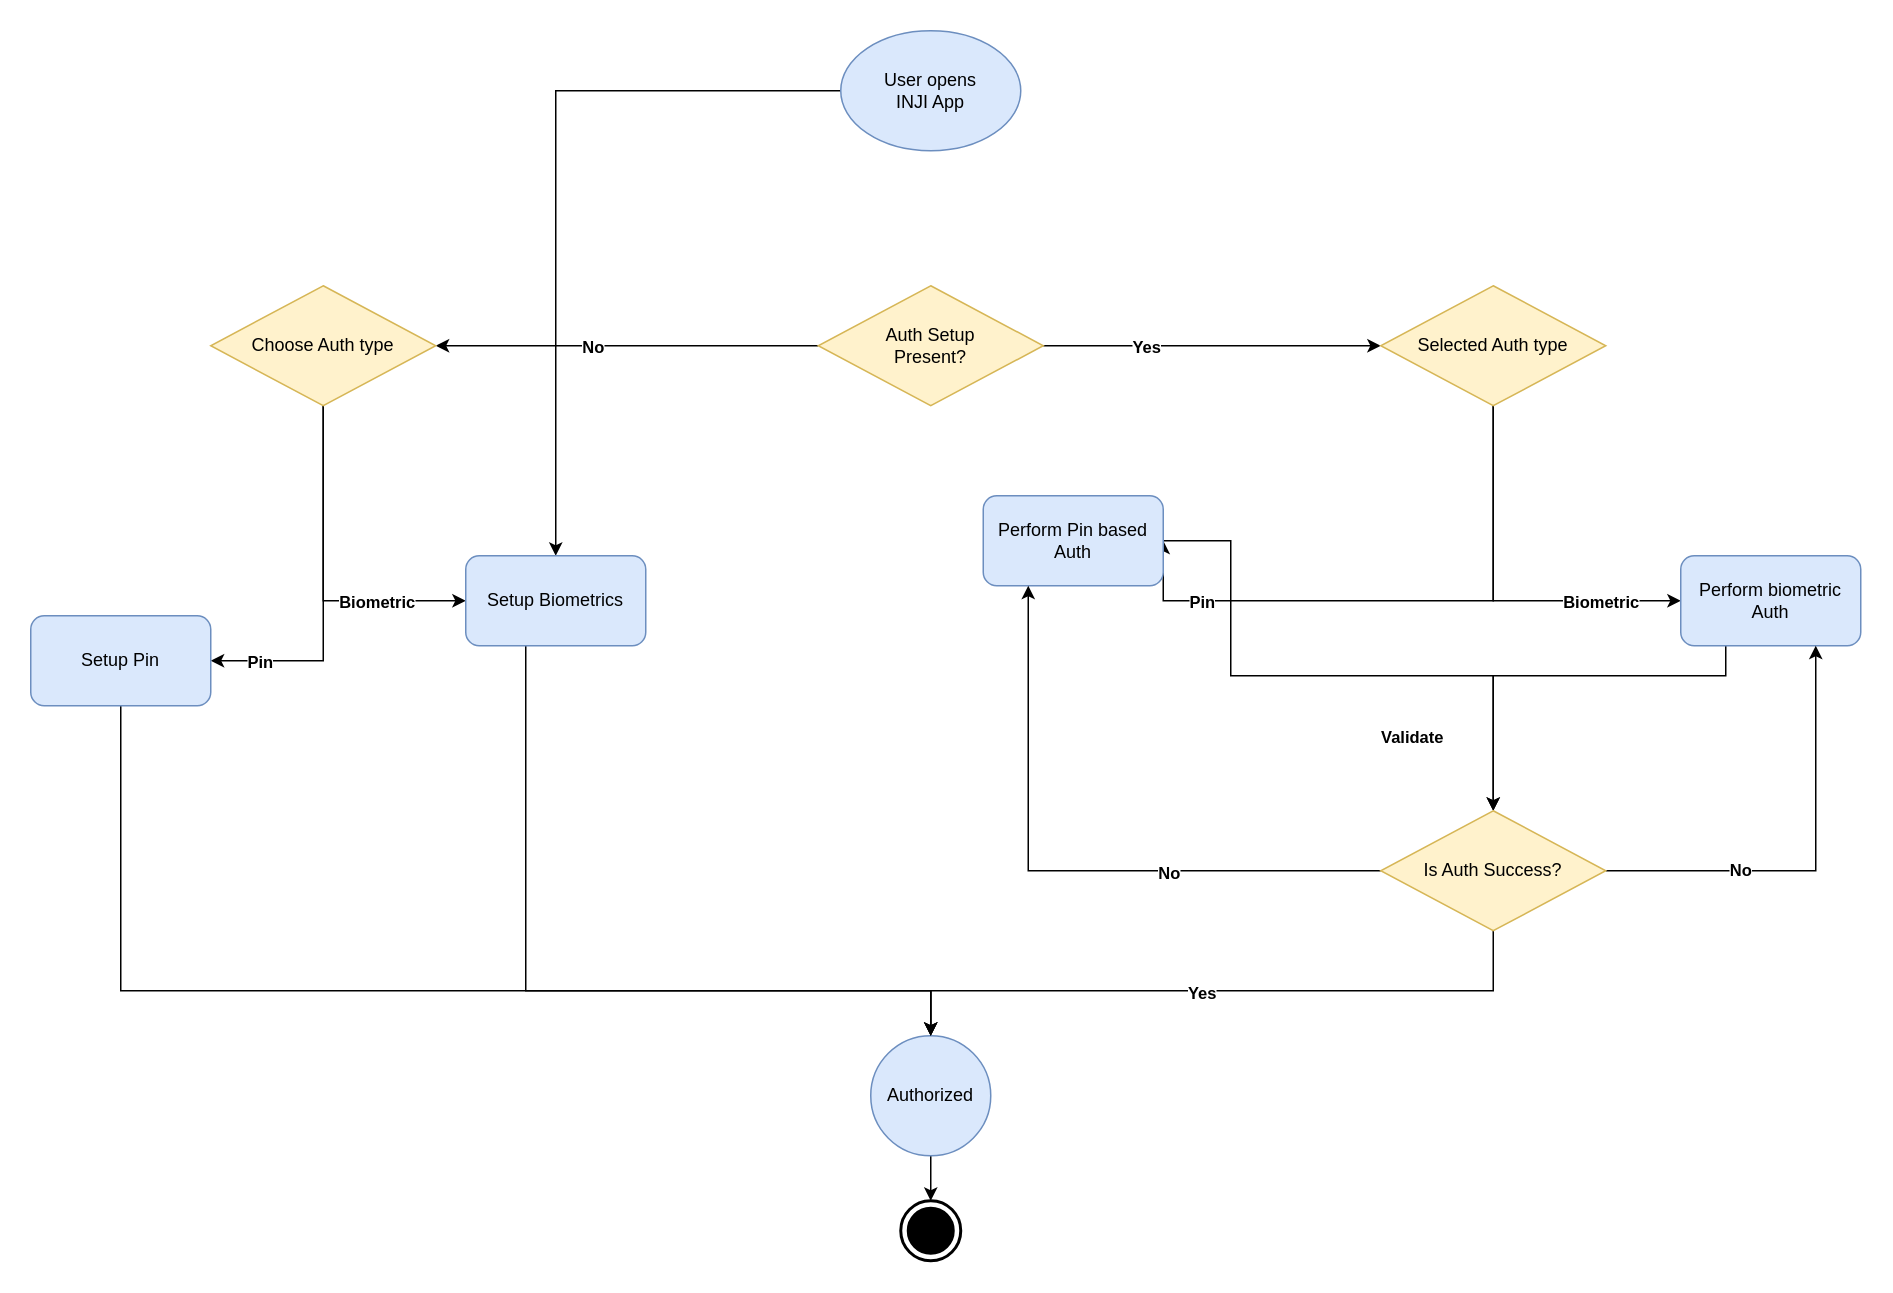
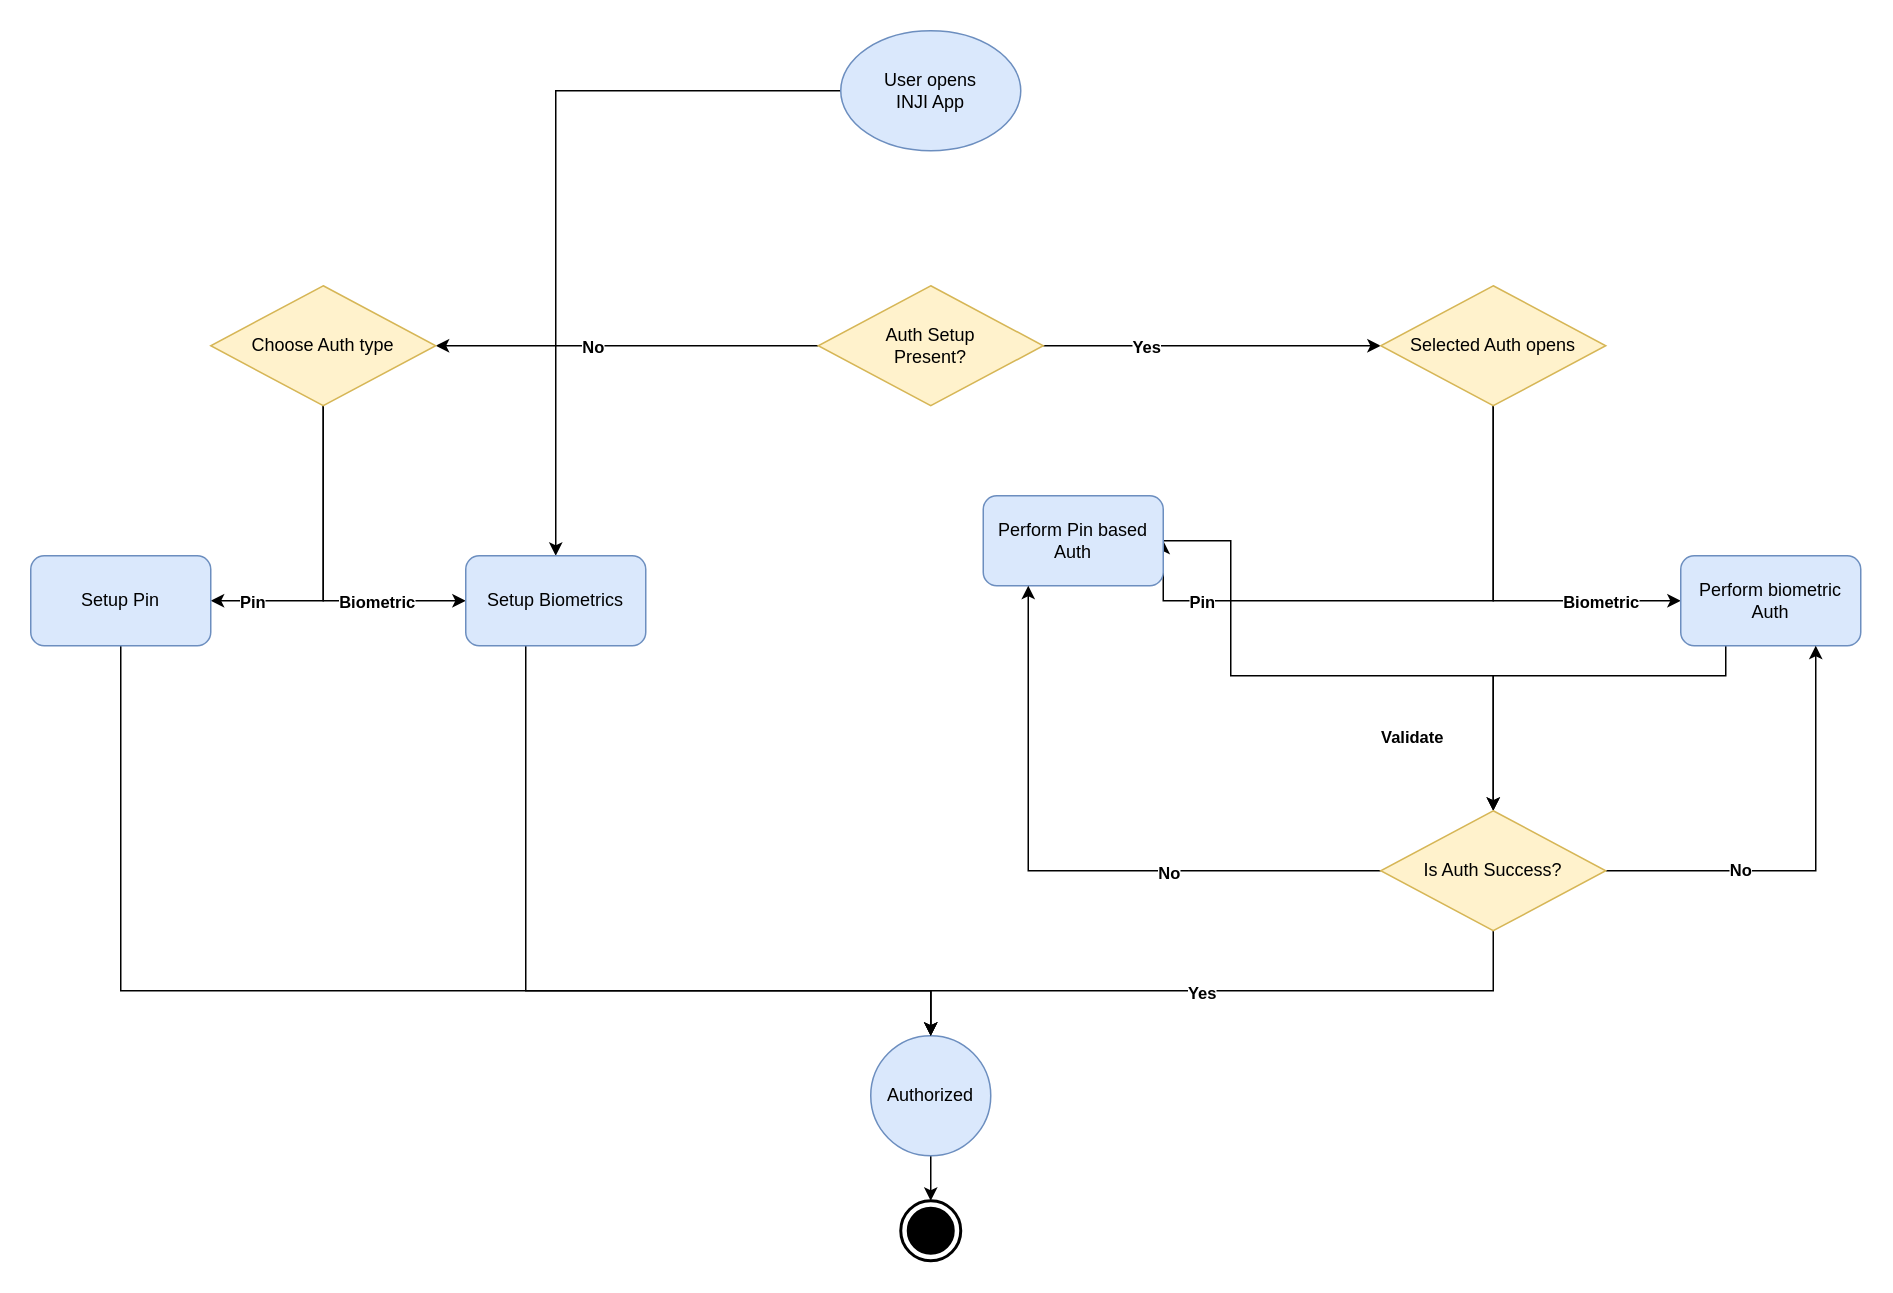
node "Selected Auth type": label "Selected Auth type" -> "Selected Auth opens"
node "Setup Pin": moved (121, 661) -> (121, 601)
